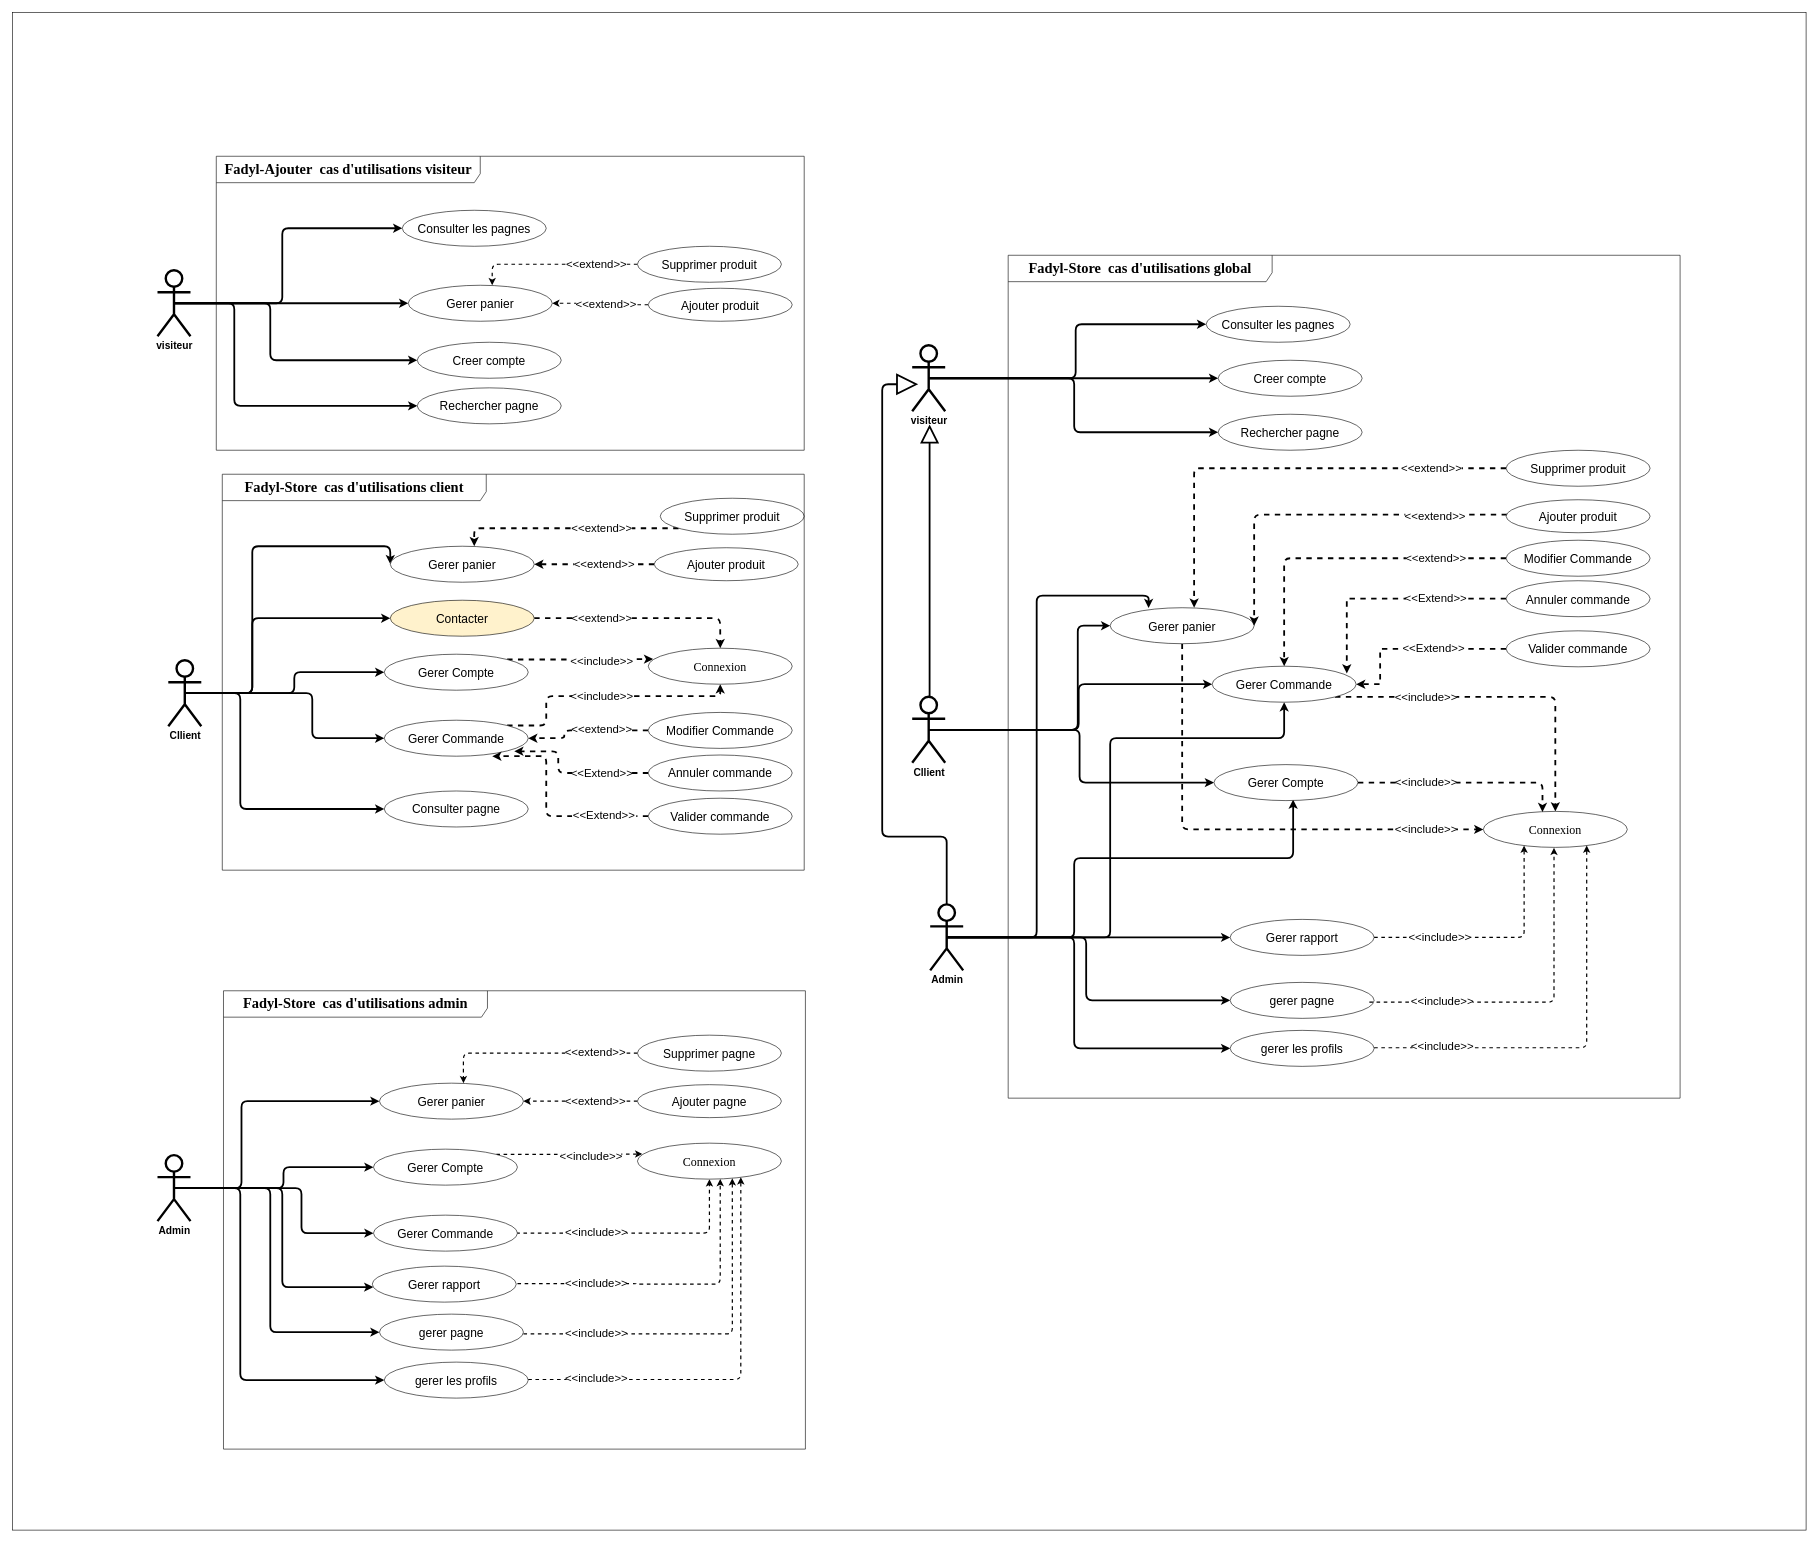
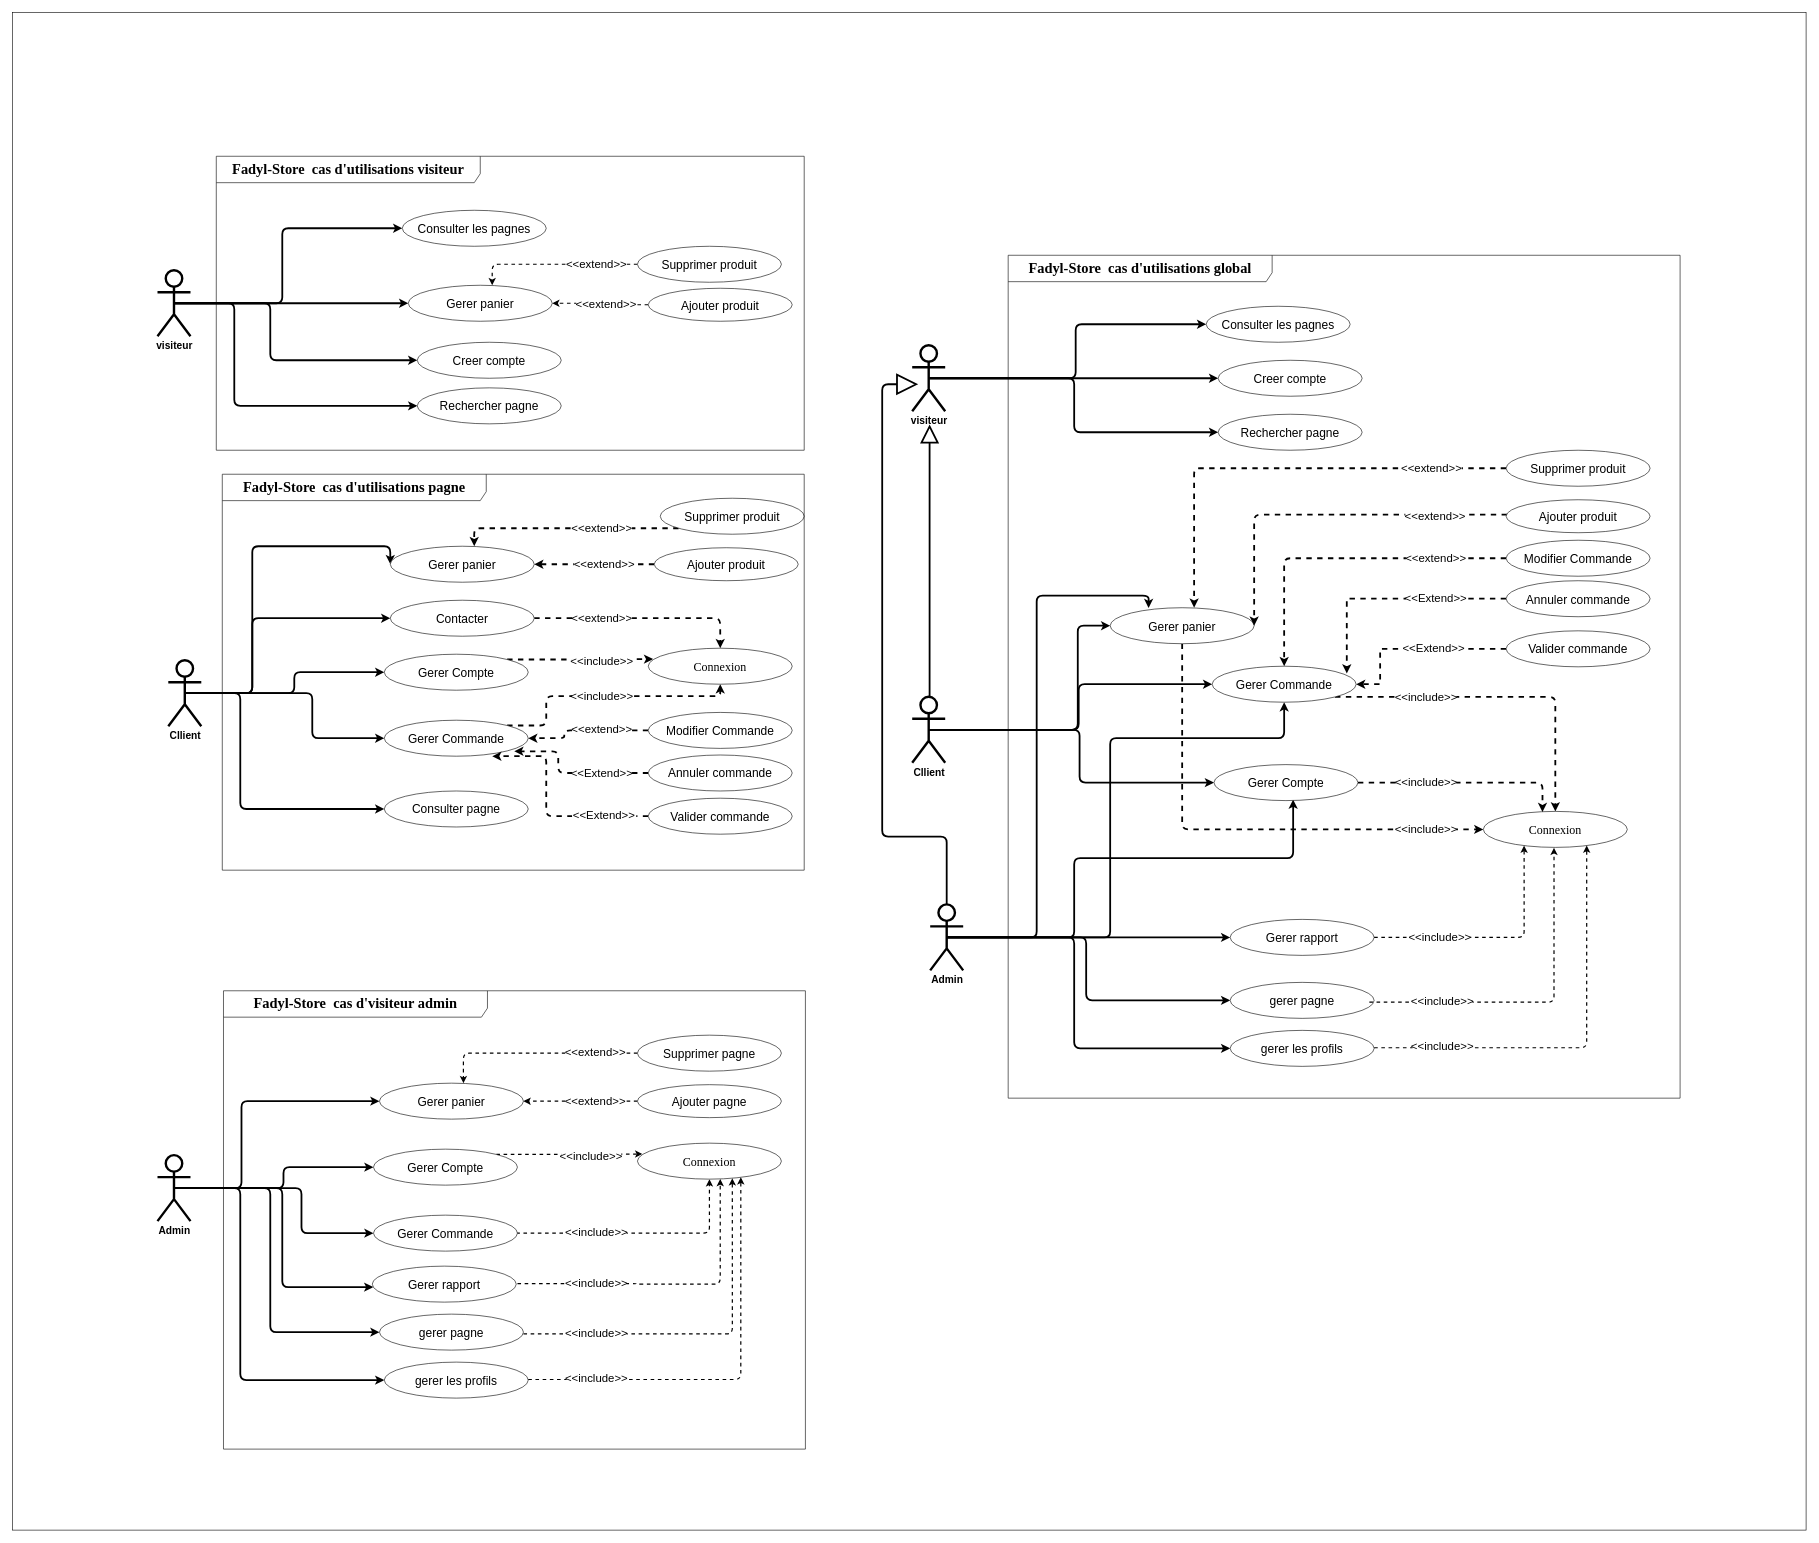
node "Fadyl-Ajouter cas d'utilisations visiteur": label "Fadyl-Ajouter cas d'utilisations visiteur" -> "Fadyl-Store cas d'utilisations visiteur"
node "Fadyl-Store cas d'utilisations client": label "Fadyl-Store cas d'utilisations client" -> "Fadyl-Store cas d'utilisations pagne"
node "Contacter": fillcolor #fff2cc -> #ffffff
node "Fadyl-Store cas d'utilisations admin": label "Fadyl-Store cas d'utilisations admin" -> "Fadyl-Store cas d'visiteur admin"
